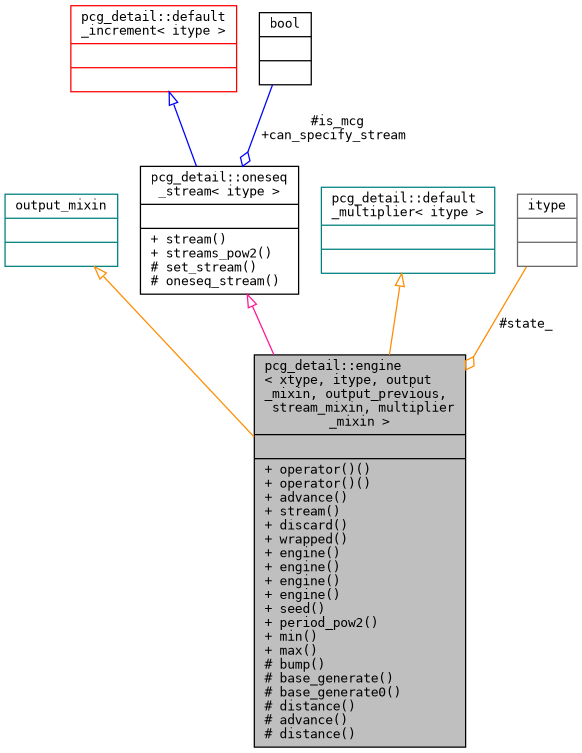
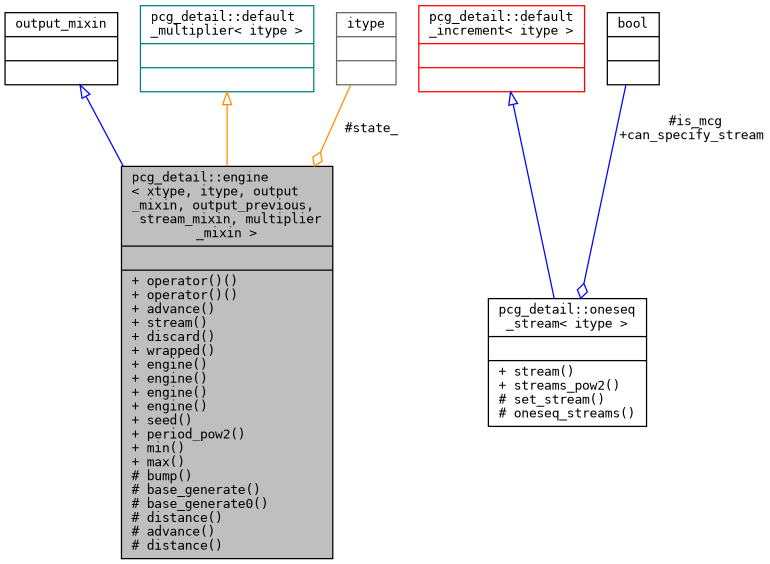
node "output_mixin": color teal -> black
node "pcg_detail::oneseq": text "# oneseq_stream()" -> "# oneseq_streams()"
edge "pcg_detail::engine" -> "pcg_detail::oneseq": removed
edge "pcg_detail::engine" -> "output_mixin": color darkorange -> blue
